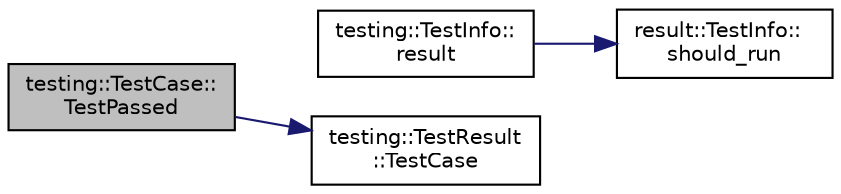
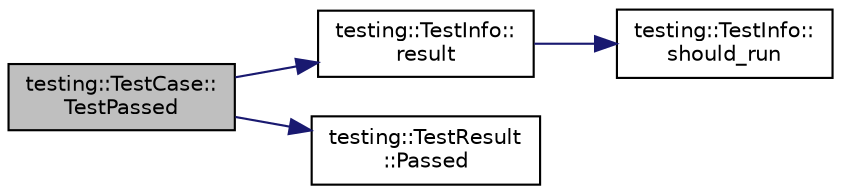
node "result::TestInfo:: should_run": label "result::TestInfo:: should_run" -> "testing::TestInfo:: should_run"
edge "testing::TestCase:: TestPassed" -> "testing::TestInfo:: result": added
node "testing::TestResult ::TestCase": label "testing::TestResult ::TestCase" -> "testing::TestResult ::Passed"
